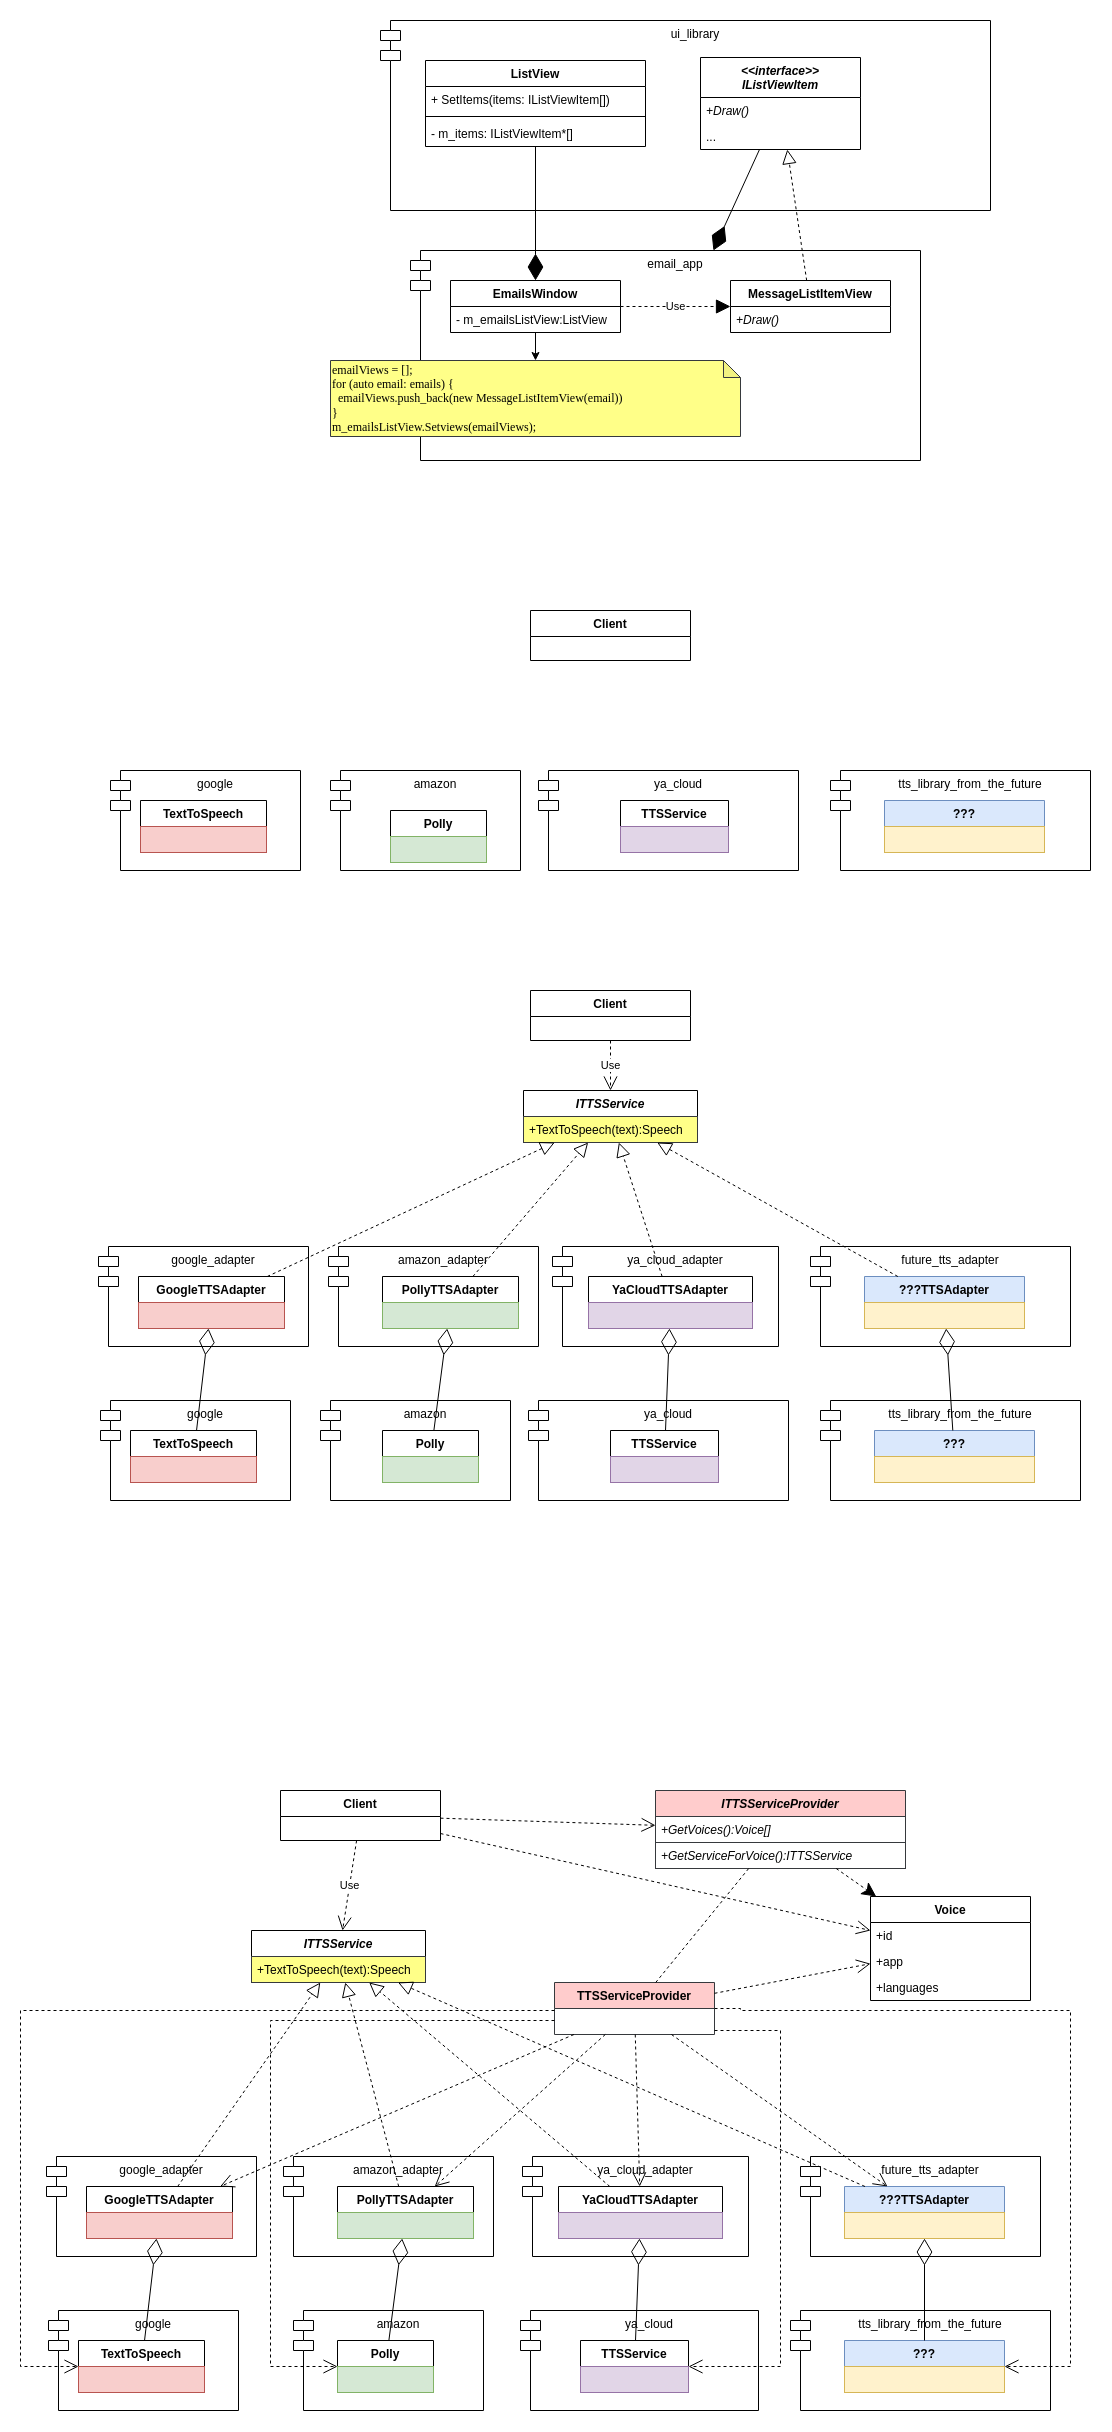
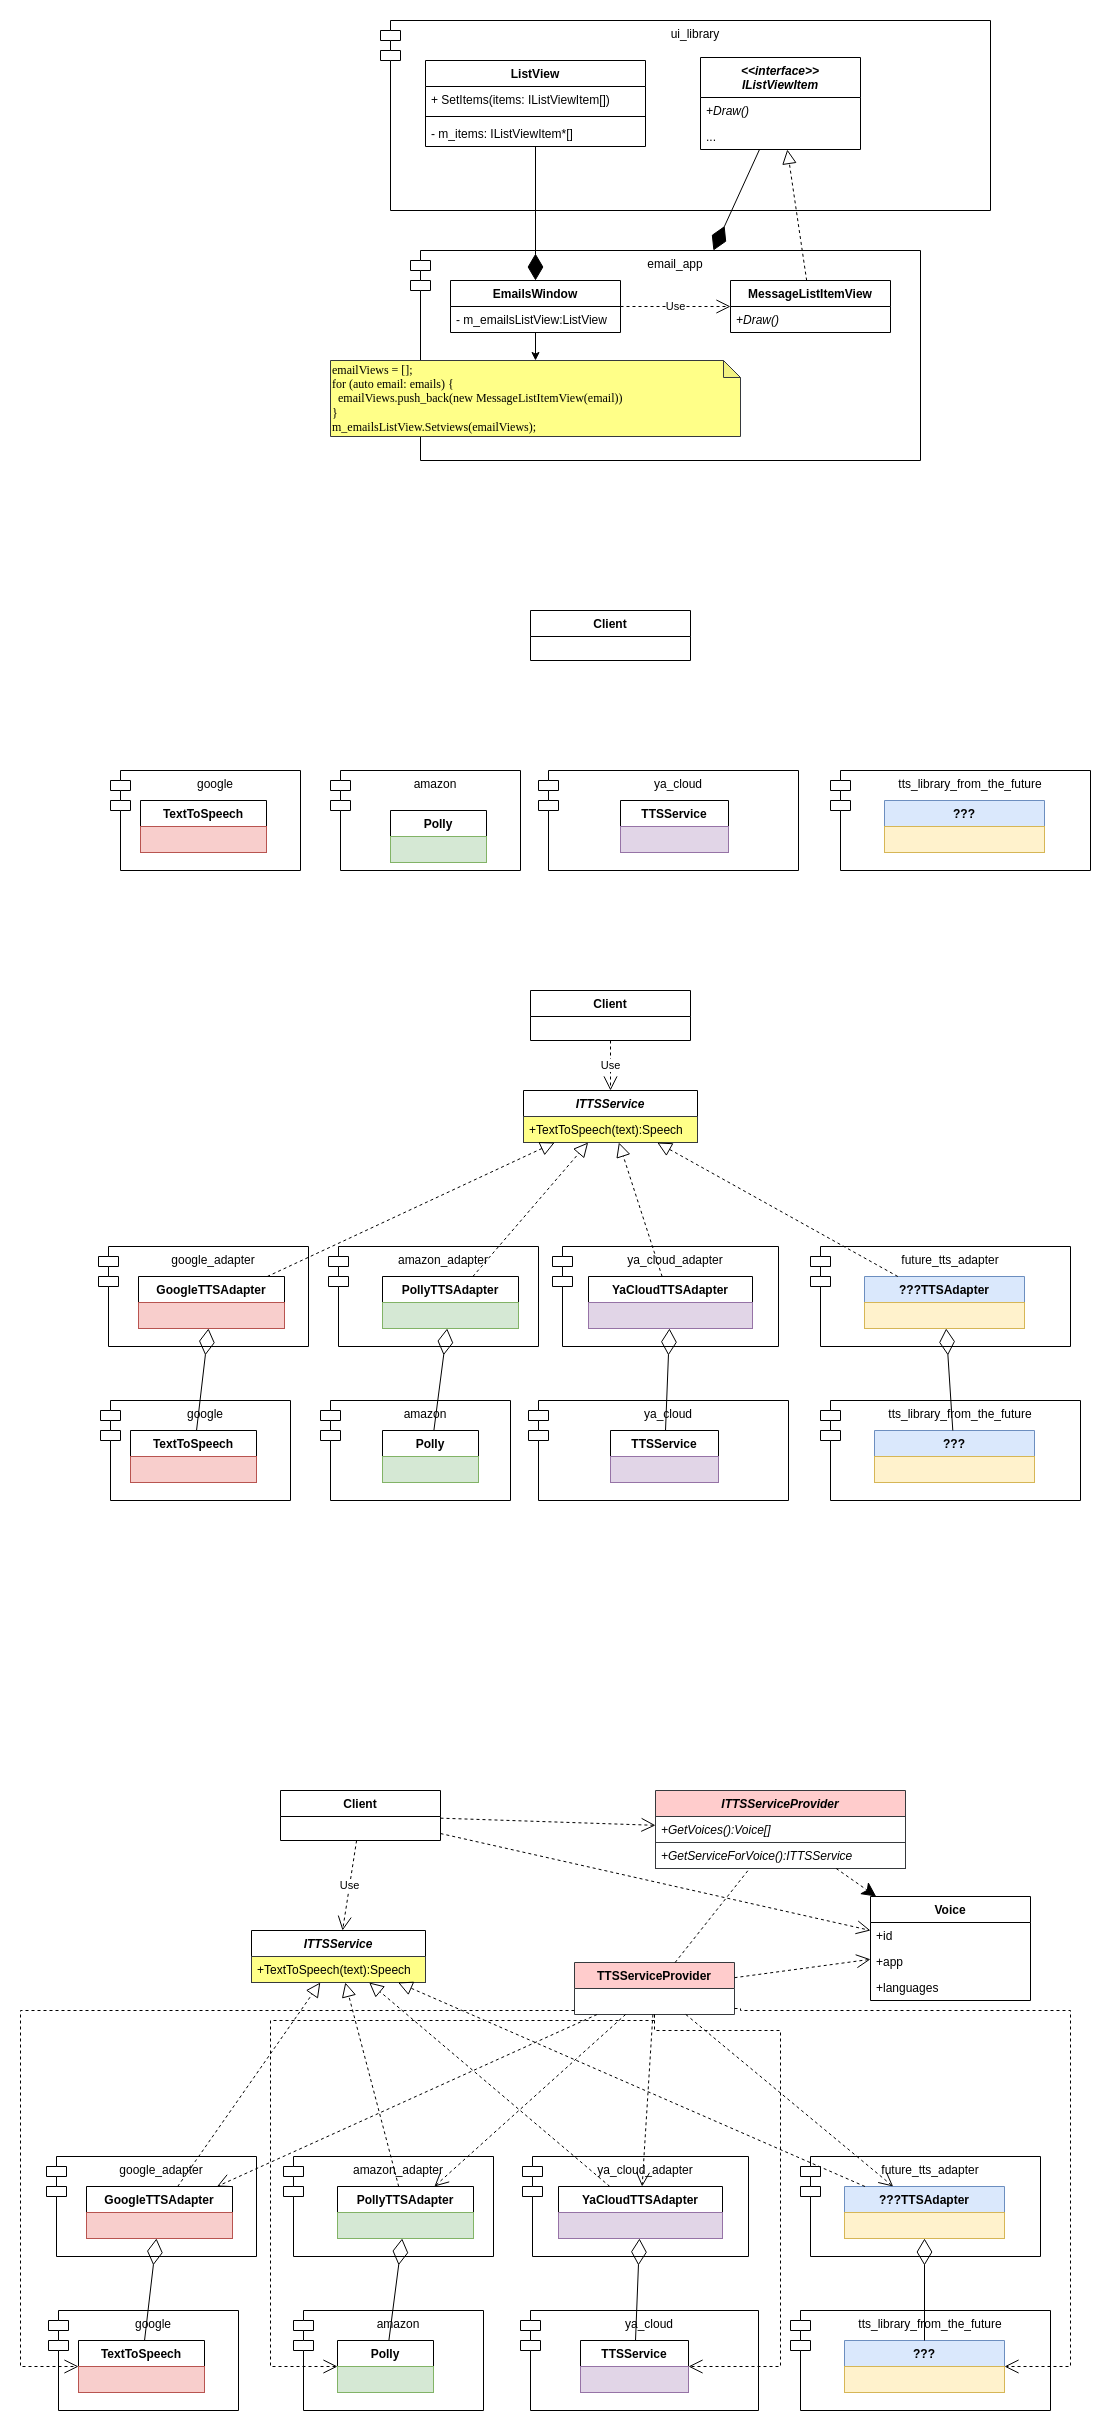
edge "EmailsWindow" -> "MessageListItemView": arrowhead block -> open
node "TTSServiceProvider": moved (635, 2009) -> (655, 1989)
